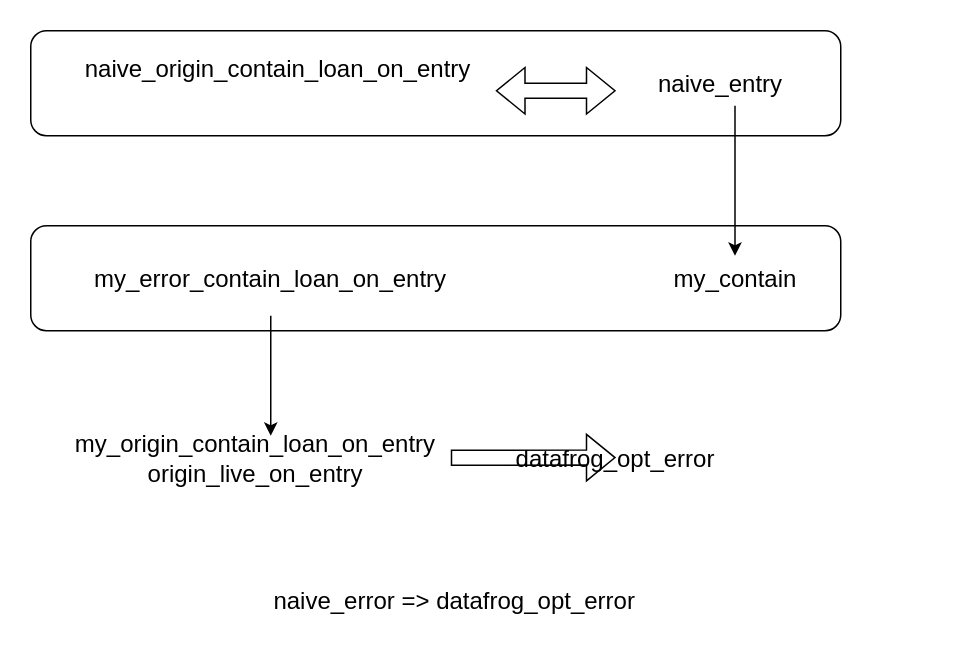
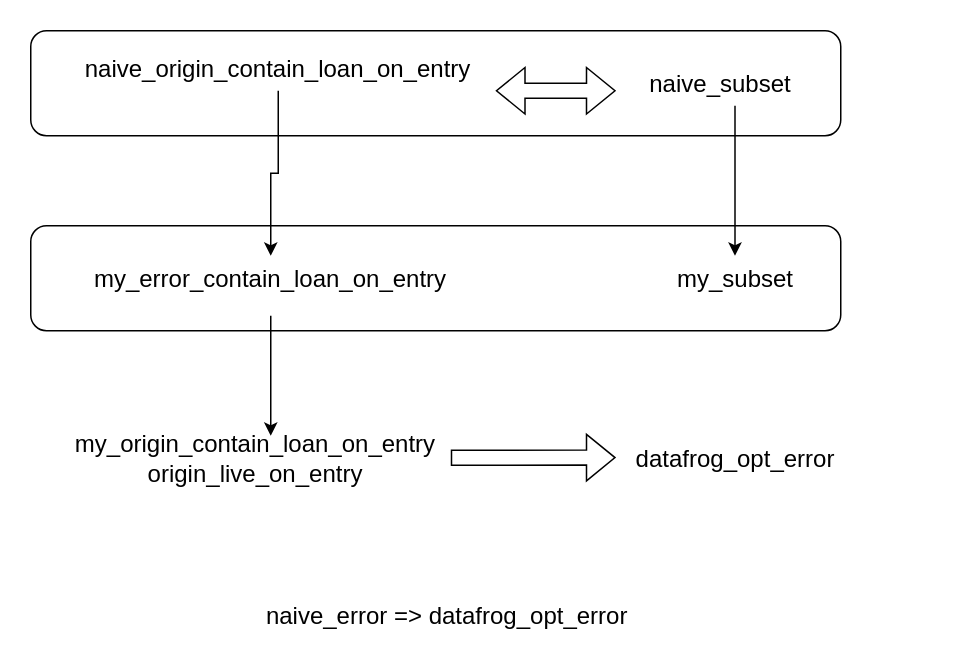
node "naive_entry": label "naive_entry" -> "naive_subset"
edge "naive_origin_contain_loan_on_entry" -> "my_error_contain_loan_on_entry": added
node "my_contain": label "my_contain" -> "my_subset"
node "datafrog_opt_error": moved (616, 458) -> (736, 458)
node "naive_error => datafrog_opt_error": moved (458, 601) -> (451, 616)
